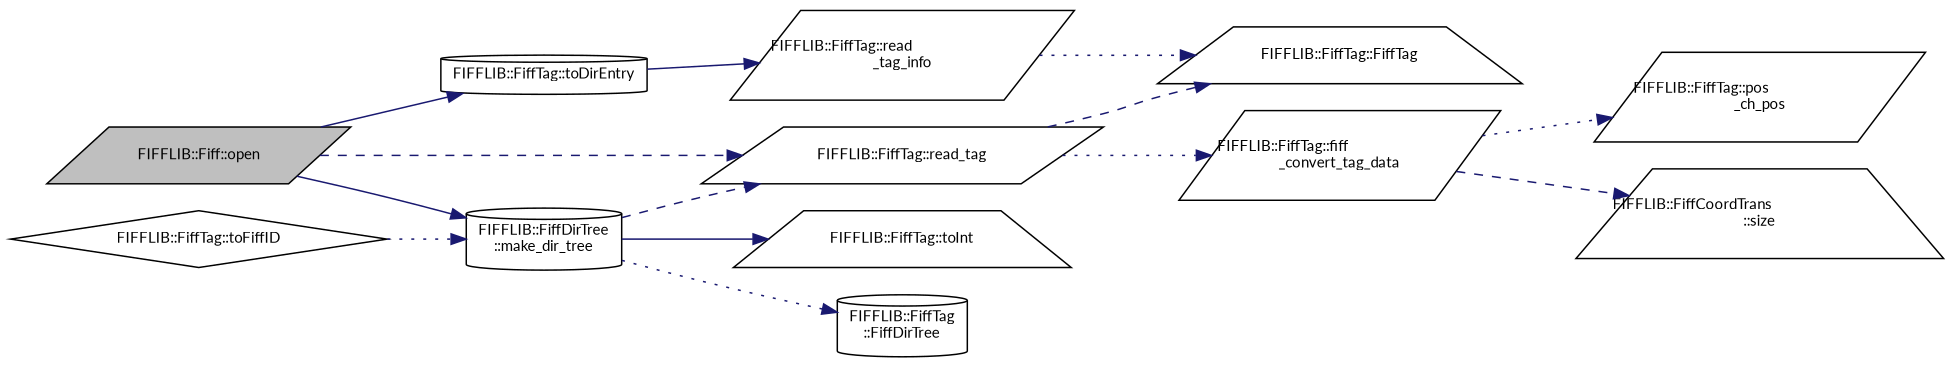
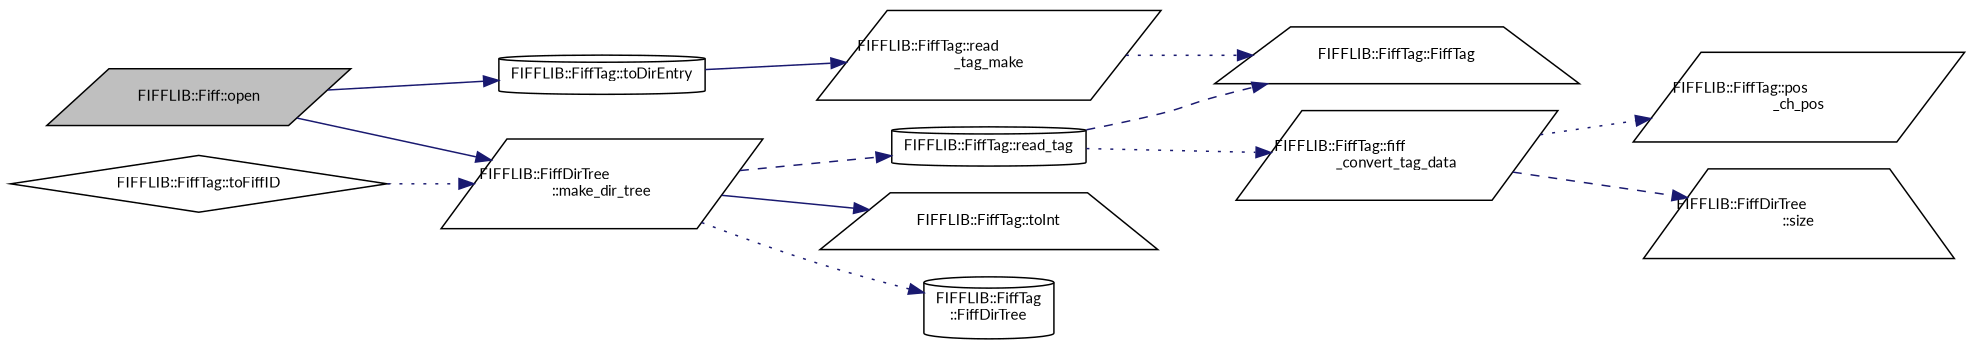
node "FIFFLIB::FiffTag::read _tag_info": label "FIFFLIB::FiffTag::read _tag_info" -> "FIFFLIB::FiffTag::read _tag_make"
edge "FIFFLIB::Fiff::open" -> "FIFFLIB::FiffTag::read_tag": removed
node "FIFFLIB::FiffTag::read_tag": shape parallelogram -> cylinder
node "FIFFLIB::FiffCoordTrans ::size": label "FIFFLIB::FiffCoordTrans ::size" -> "FIFFLIB::FiffDirTree ::size"
node "FIFFLIB::FiffDirTree ::make_dir_tree": shape cylinder -> parallelogram
